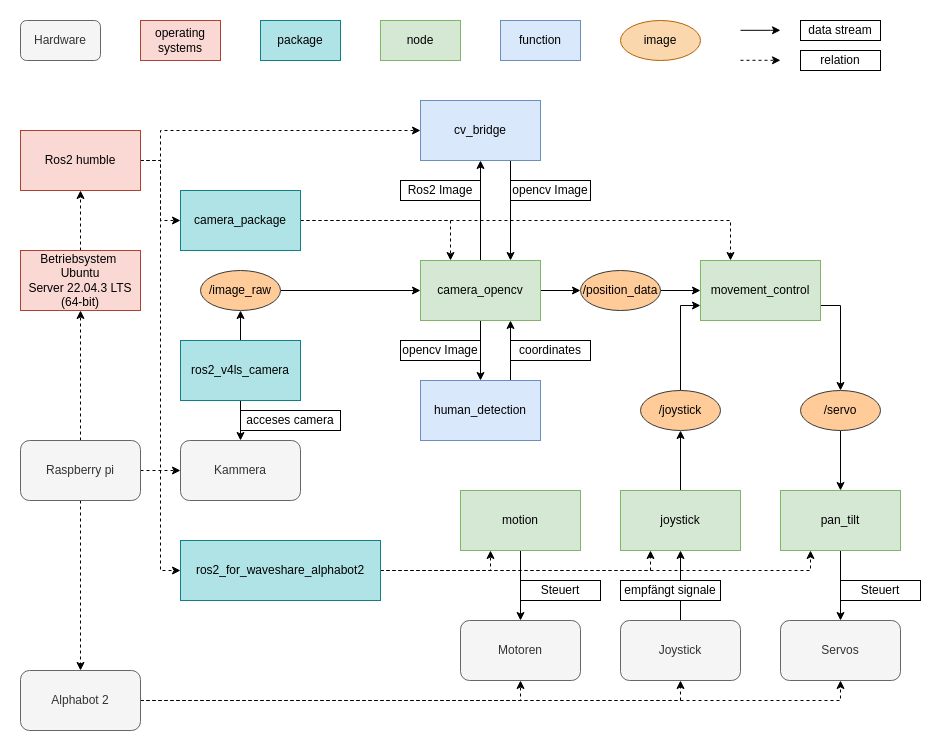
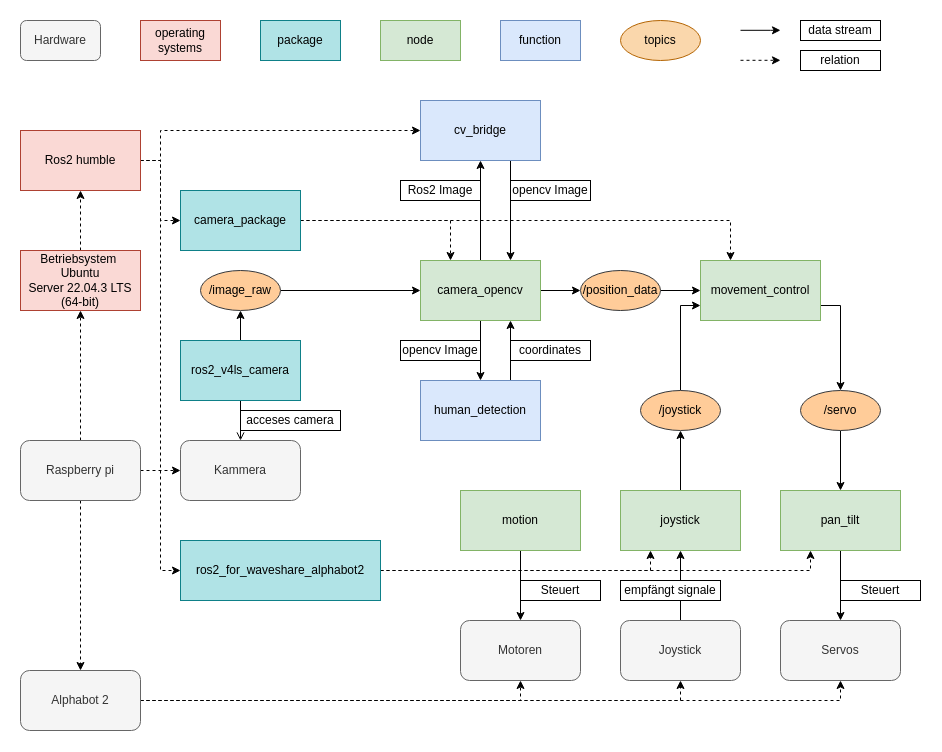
node "image": label "image" -> "topics"
edge "ros2_v4ls_camera" -> "Kammera": arrowhead classic -> open
edge "ros2_for_waveshare_alphabot2" -> "motion": removed
